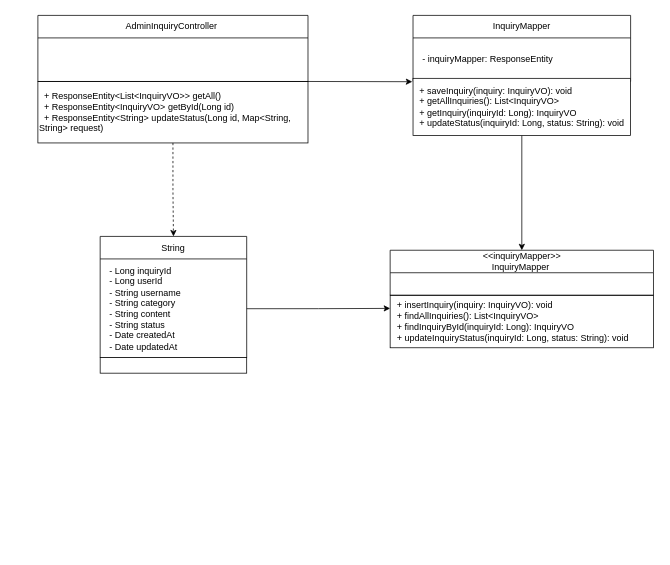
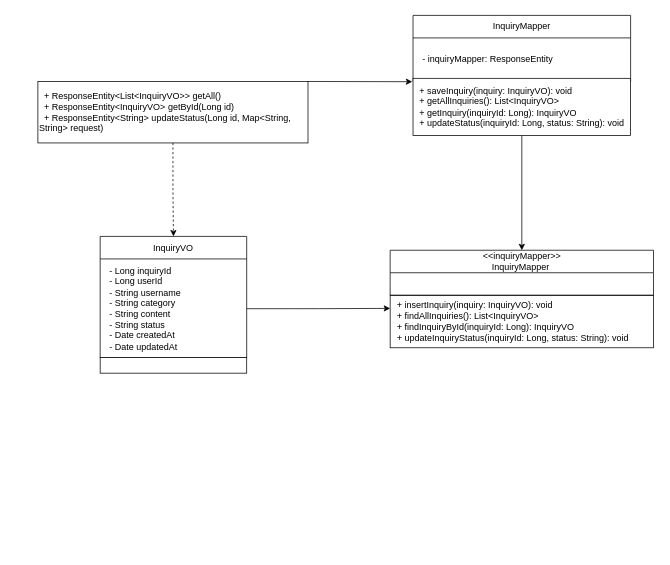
node "AdminInquiryController": removed
node "String": label "String" -> "InquiryVO"
